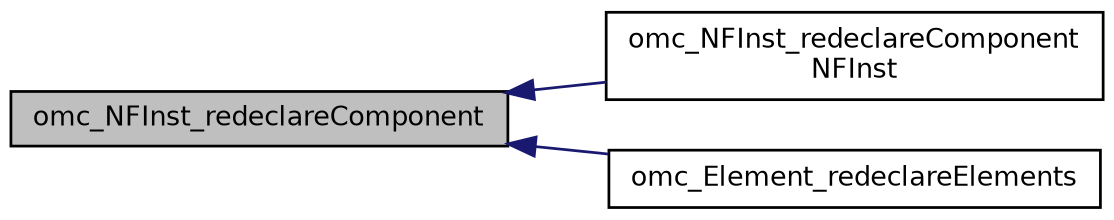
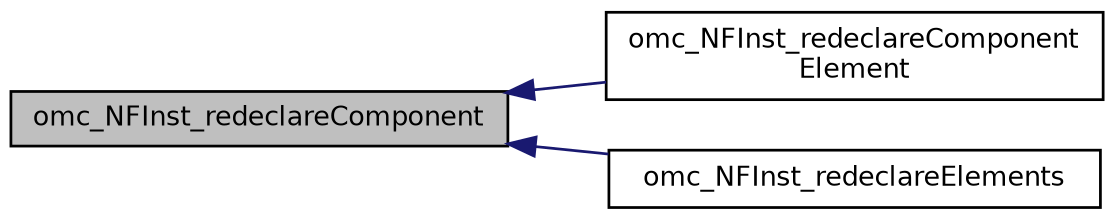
node "omc_NFInst_redeclareComponent NFInst": label "omc_NFInst_redeclareComponent NFInst" -> "omc_NFInst_redeclareComponent Element"
node "omc_Element_redeclareElements": label "omc_Element_redeclareElements" -> "omc_NFInst_redeclareElements"
